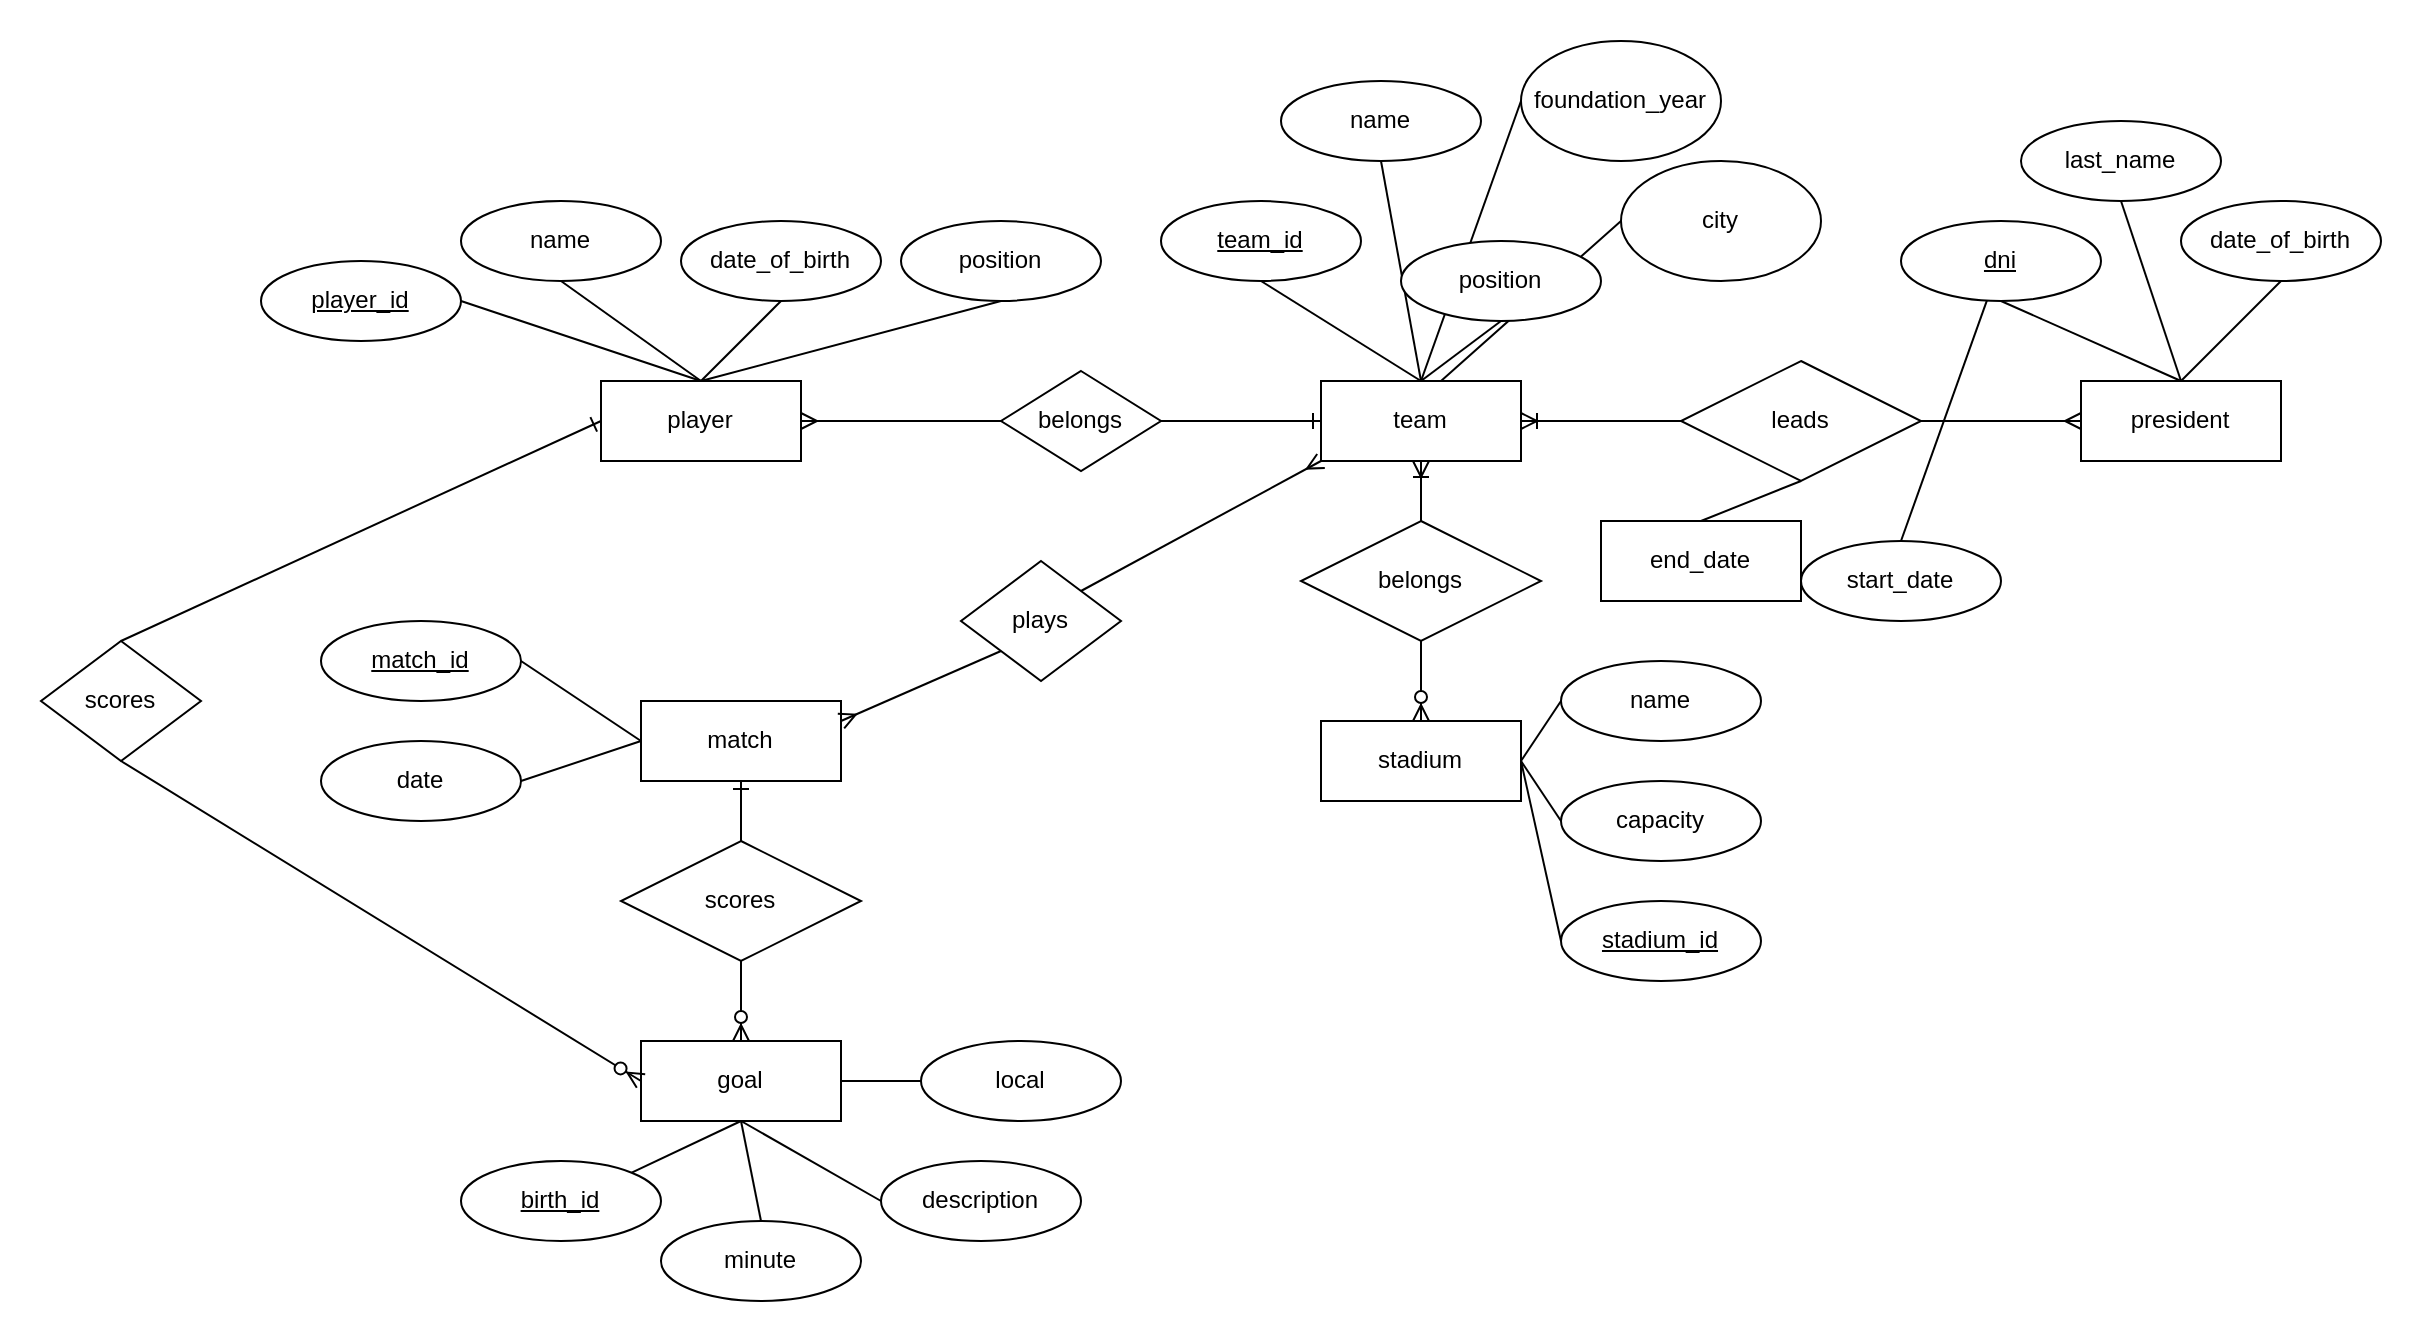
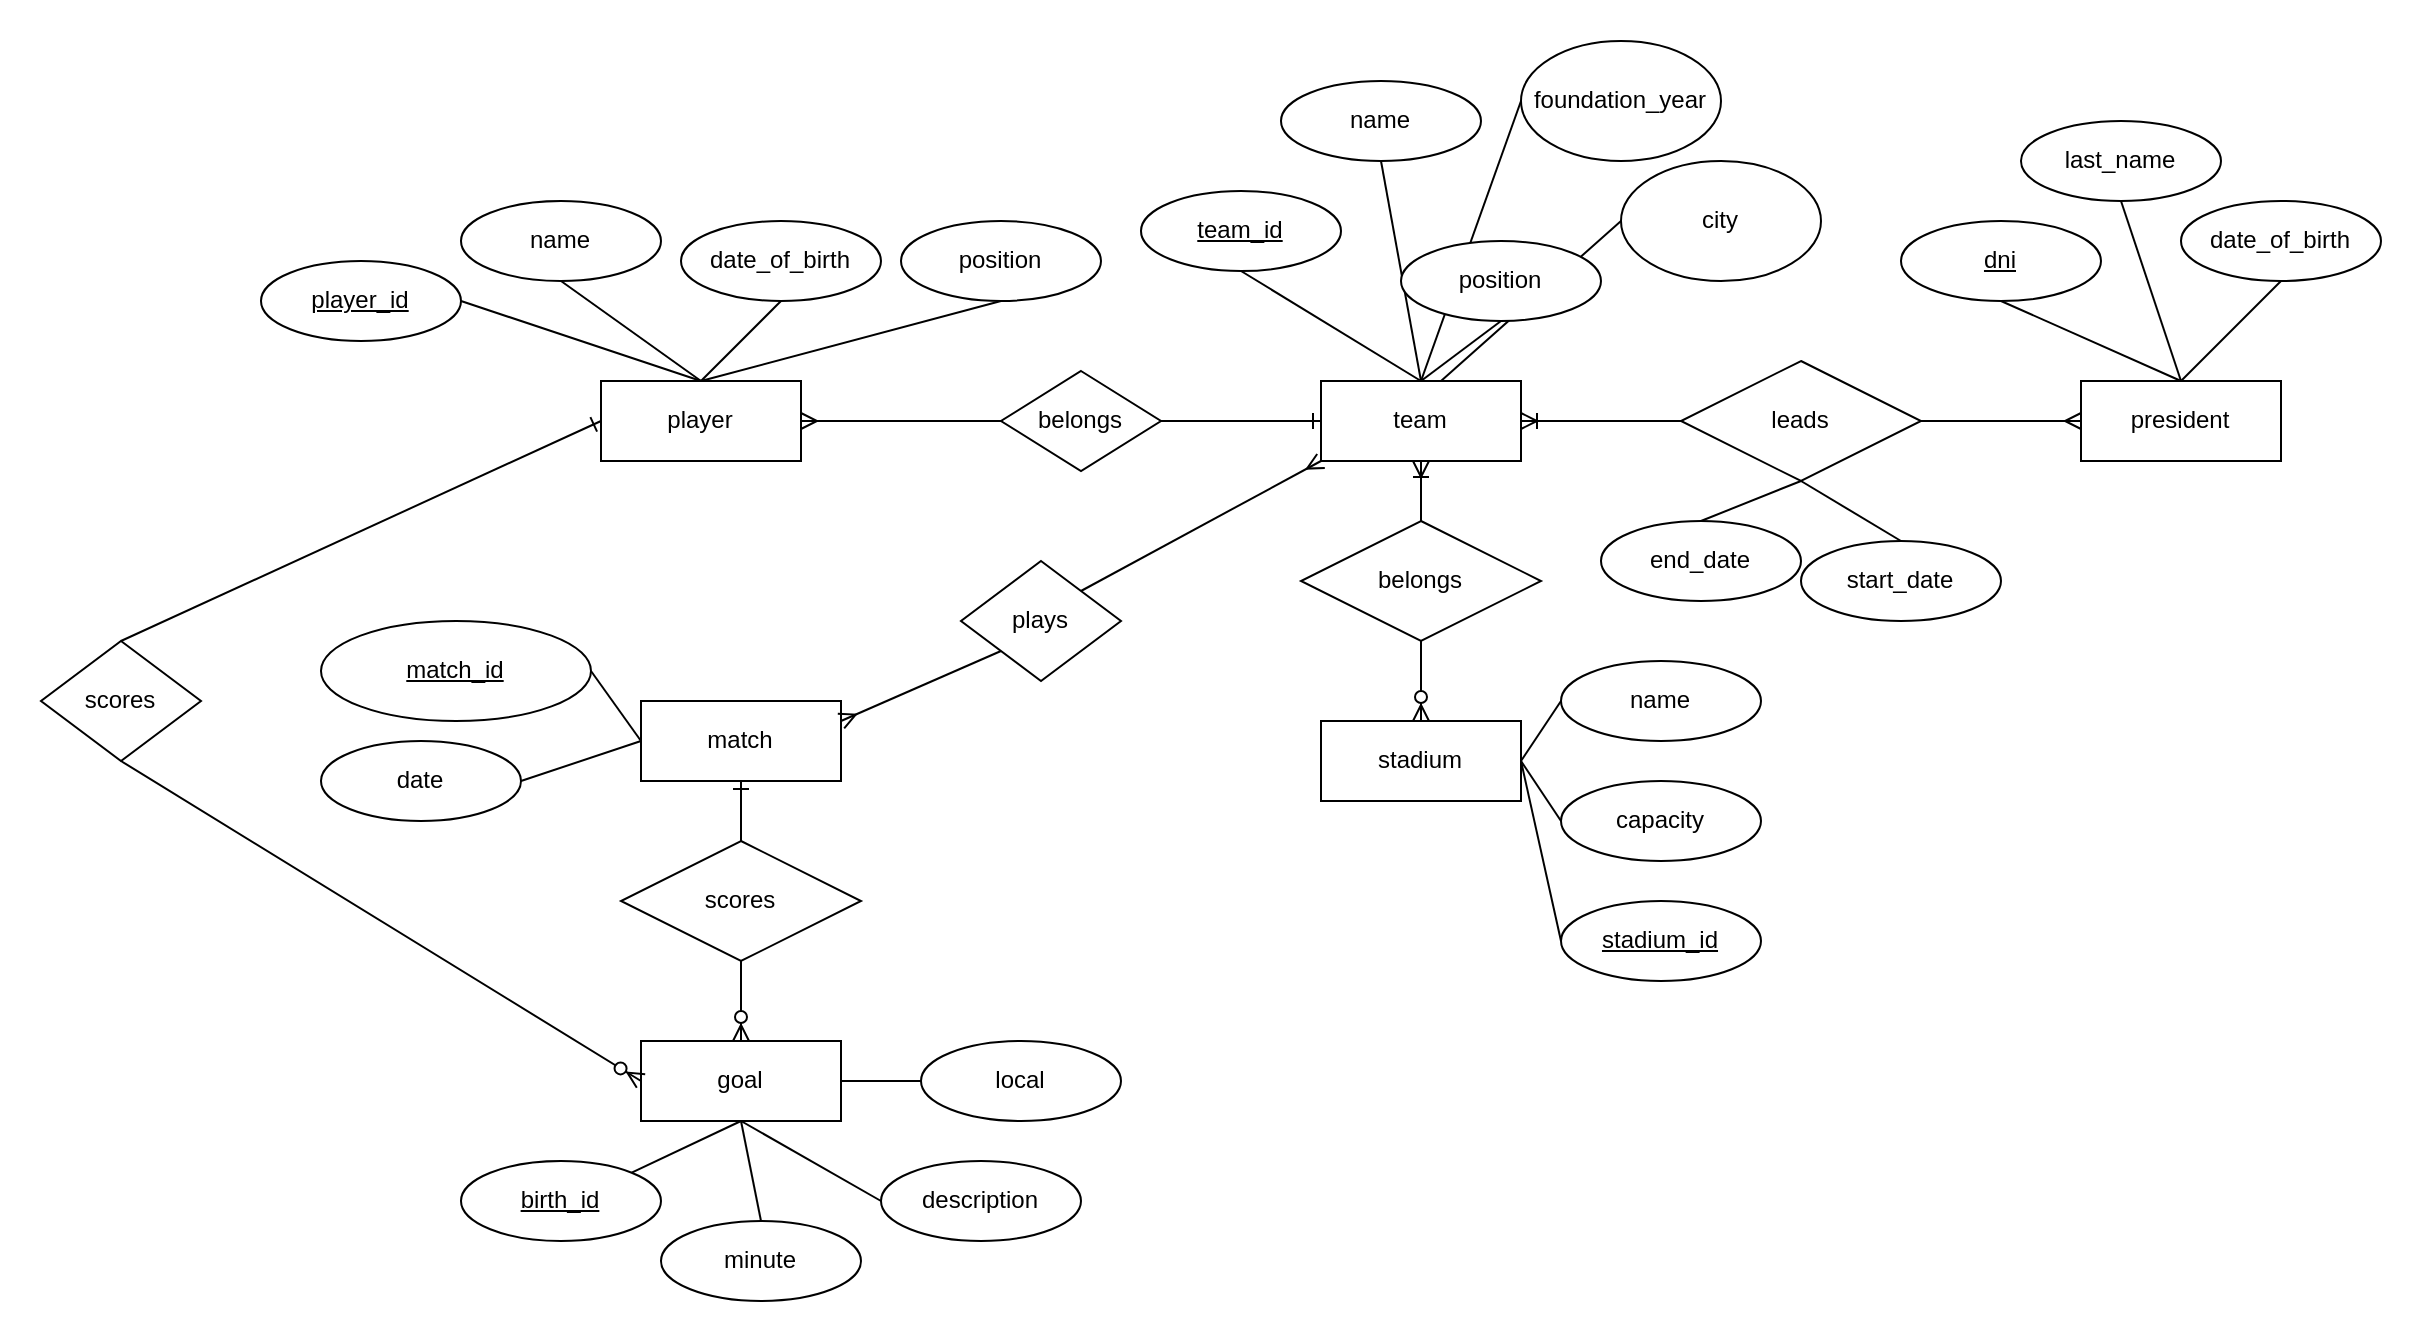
node "team_id": moved (1261, 241) -> (1241, 231)
edge "dni" -- "start_date": now "leads" -- "start_date"
node "end_date": shape rectangle -> ellipse
node "match_id": size 200x80 -> 270x100
